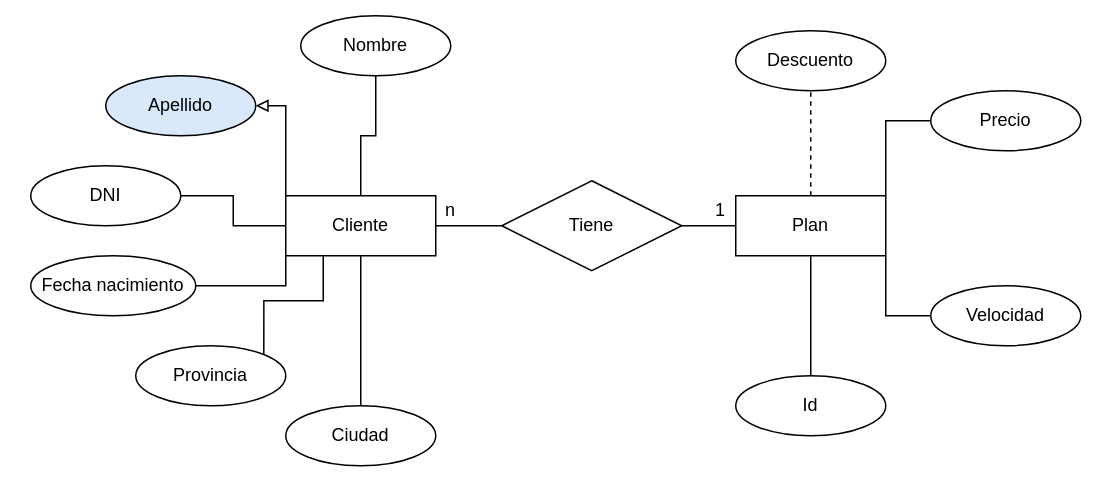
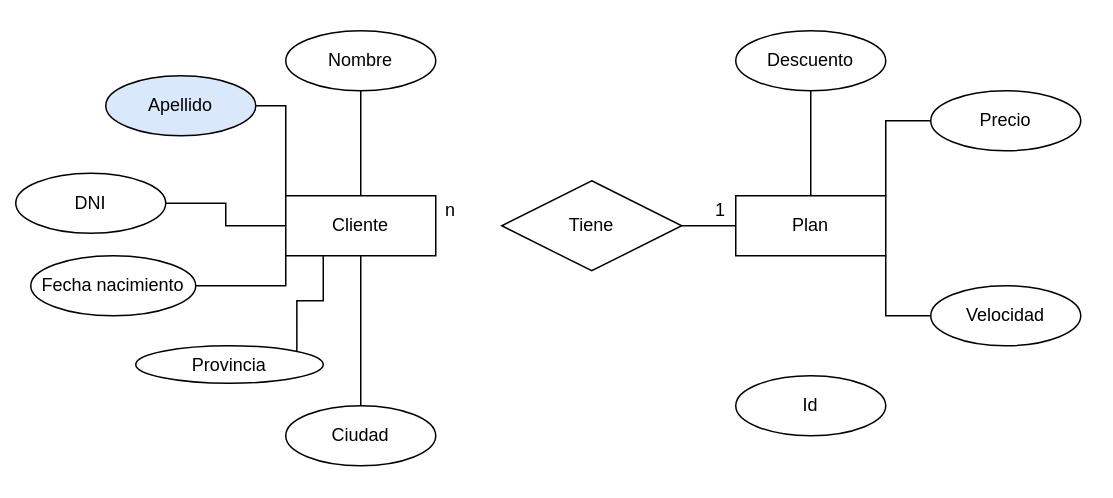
node "Nombre": moved (376, 46) -> (361, 61)
edge "Cliente" -> "Apellido": arrowhead block -> none
edge "Descuento" -- "Plan": style dashed -> solid
node "DNI": moved (106, 196) -> (91, 203)
edge "Cliente" -- "Tiene": removed
edge "Plan" -- "Id": removed
node "Provincia": size 150x60 -> 188x38
